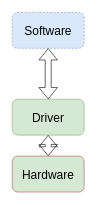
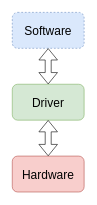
node "Driver": moved (48, 117) -> (48, 102)
node "Hardware": fillcolor #d5e8d4 -> #f8cecc
